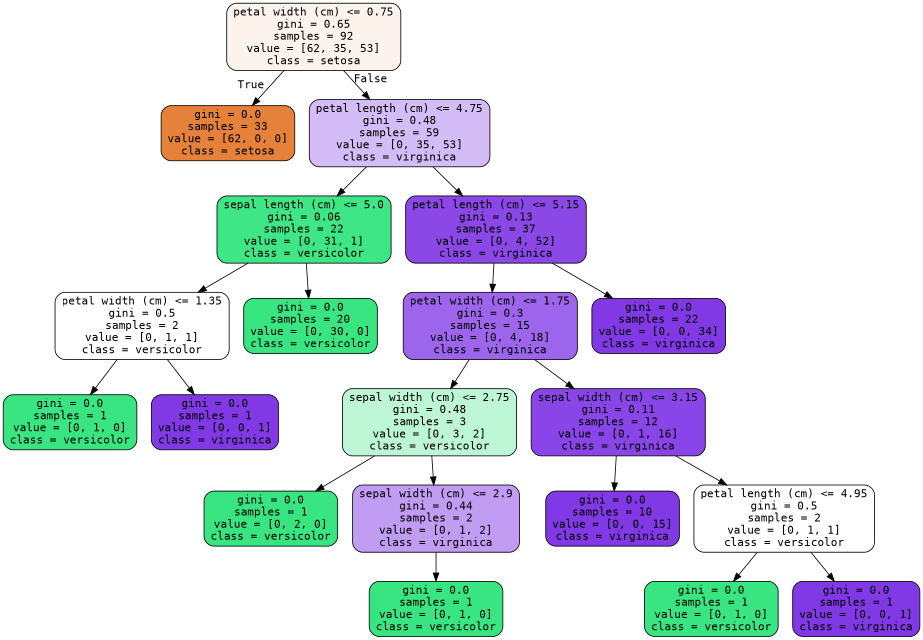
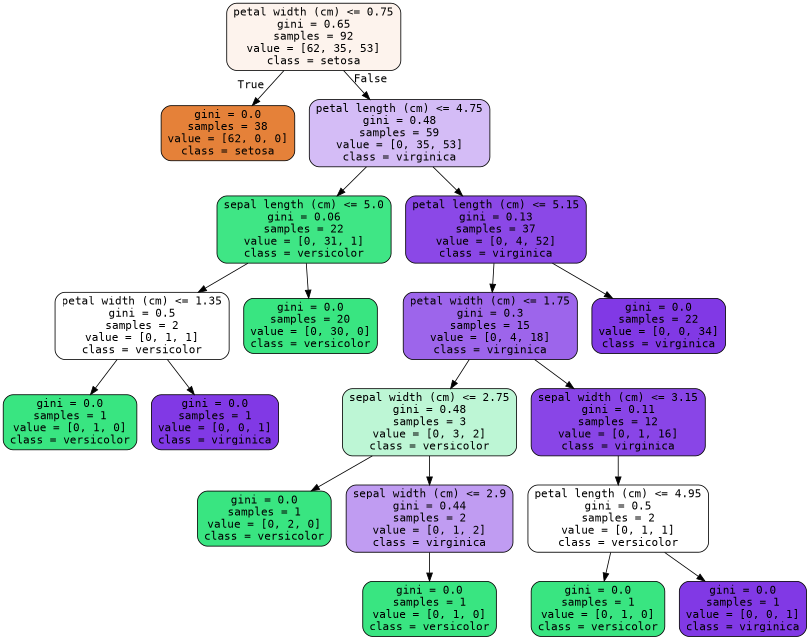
node "gini = 0.0 samples = 33 value = [62, 0, 0] class = setosa": label "gini = 0.0 samples = 33 value = [62, 0, 0] class = setosa" -> "gini = 0.0 samples = 38 value = [62, 0, 0] class = setosa"
node "gini = 0.0 samples = 10 value = [0, 0, 15] class = virginica": removed
